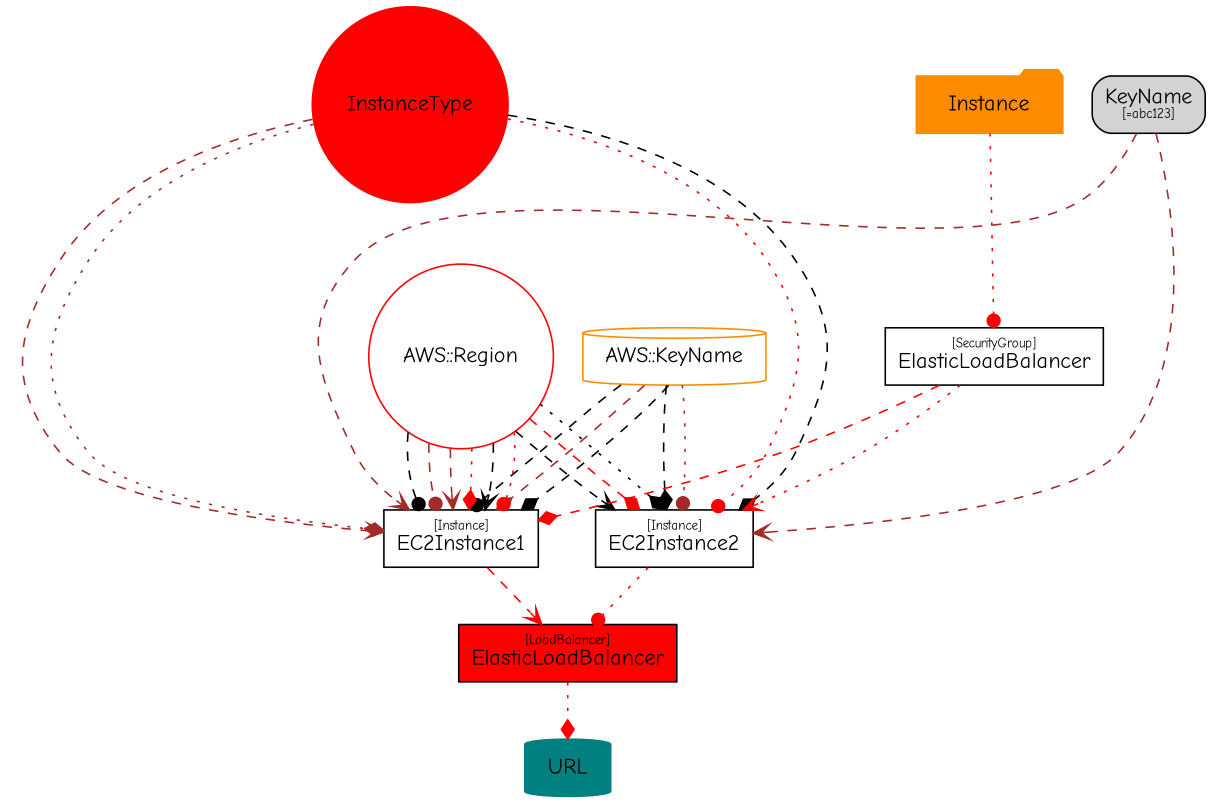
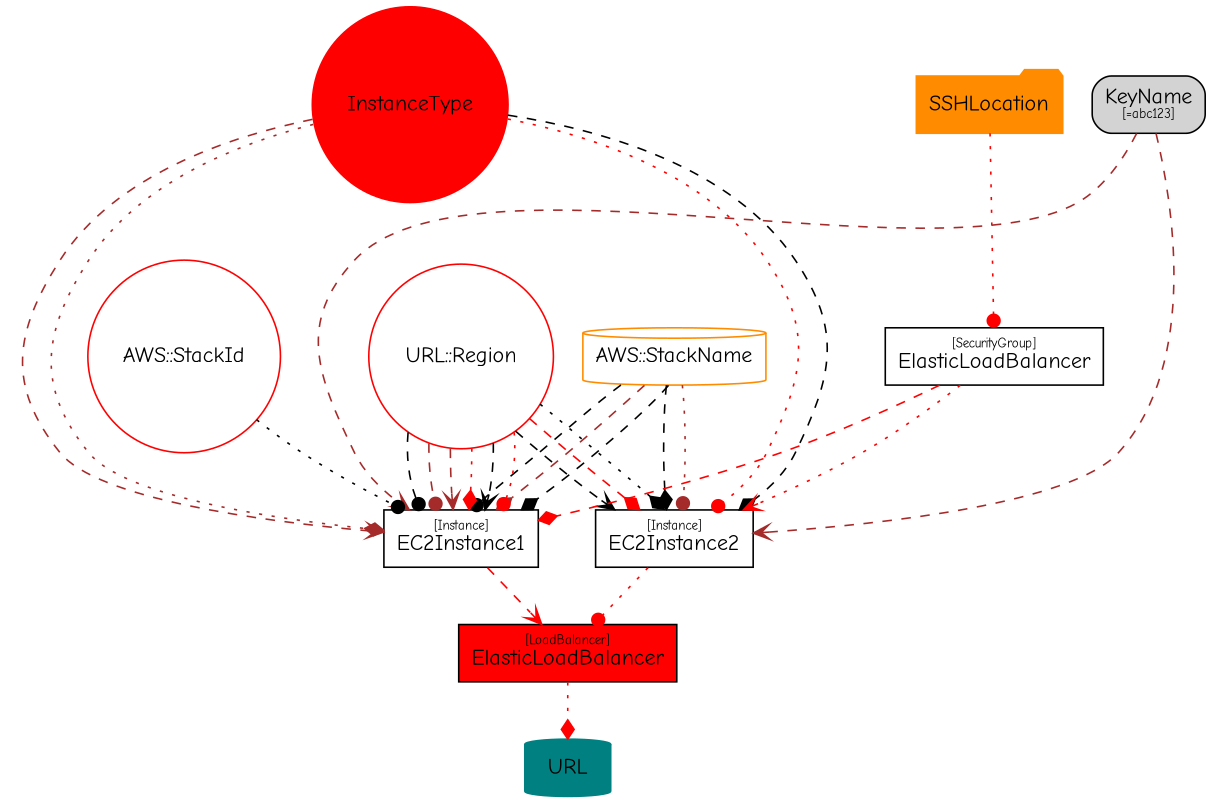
node "Instance": label "Instance" -> "SSHLocation"
node "AWS::StackId": added
node "AWS::Region": label "AWS::Region" -> "URL::Region"
node "AWS::KeyName": label "AWS::KeyName" -> "AWS::StackName"
